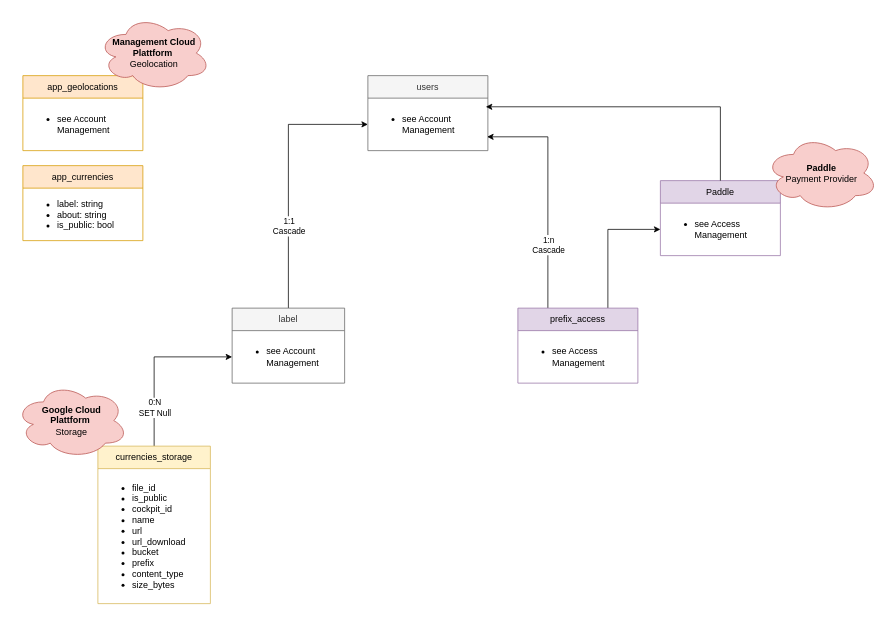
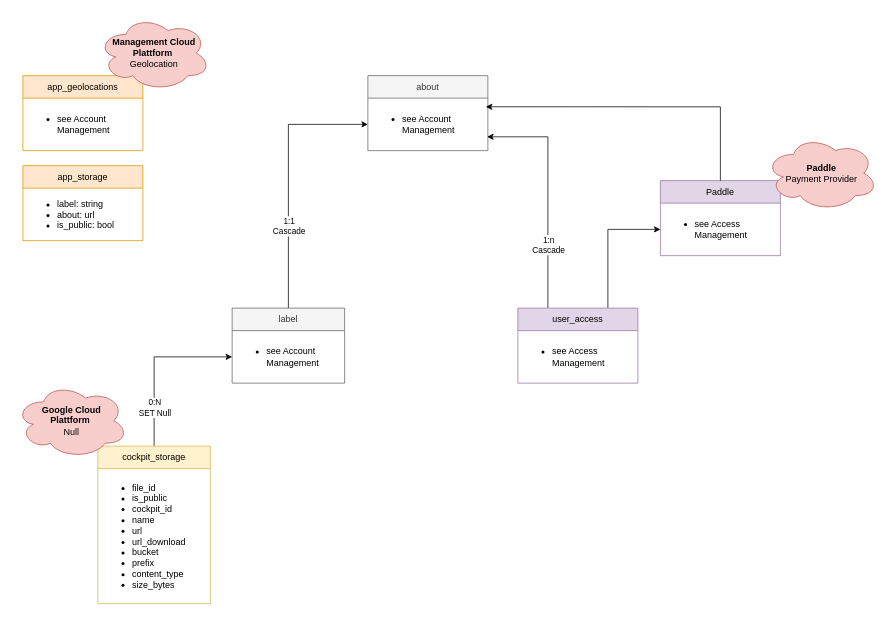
node "users": label "users" -> "about"
node "app_currencies": label "app_currencies" -> "app_storage"
node "label: string about: string is_public: bool": label "label: string about: string is_public: bool" -> "label: string about: url is_public: bool"
node "prefix_access": label "prefix_access" -> "user_access"
node "Google Cloud Plattform Storage": label "Google Cloud Plattform Storage" -> "Google Cloud Plattform Null"
node "currencies_storage": label "currencies_storage" -> "cockpit_storage"
